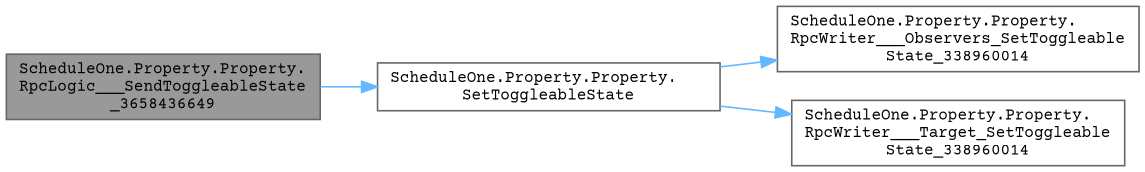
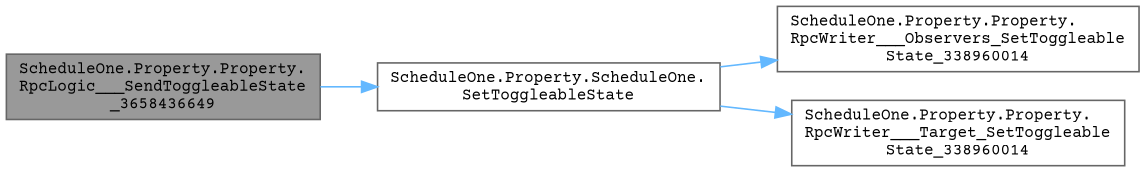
node "ScheduleOne.Property.Property. SetToggleableState": label "ScheduleOne.Property.Property. SetToggleableState" -> "ScheduleOne.Property.ScheduleOne. SetToggleableState"
